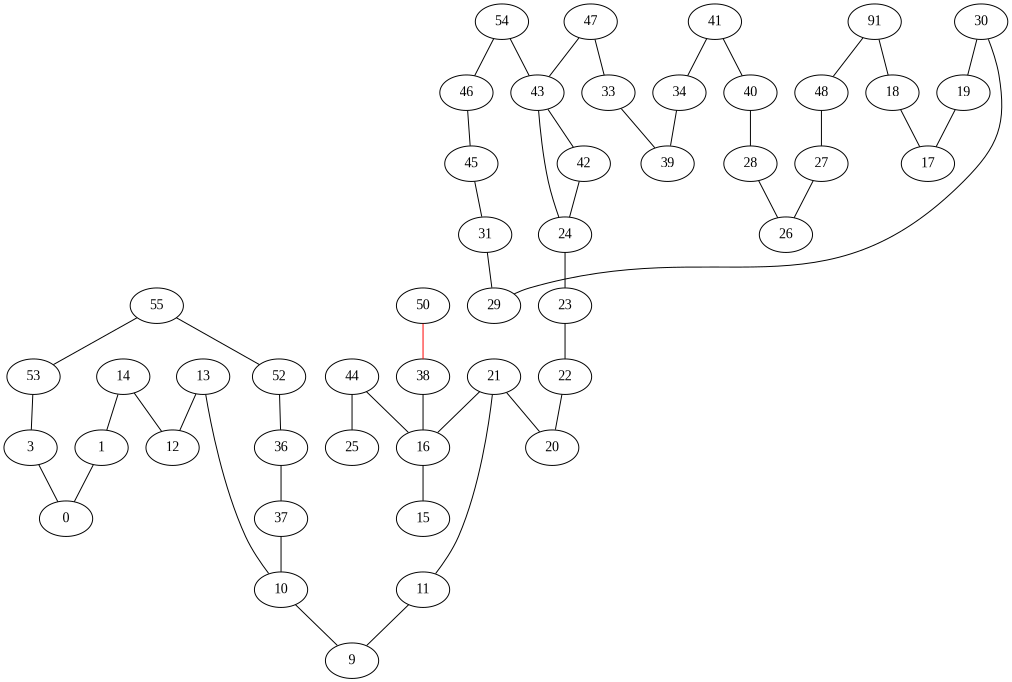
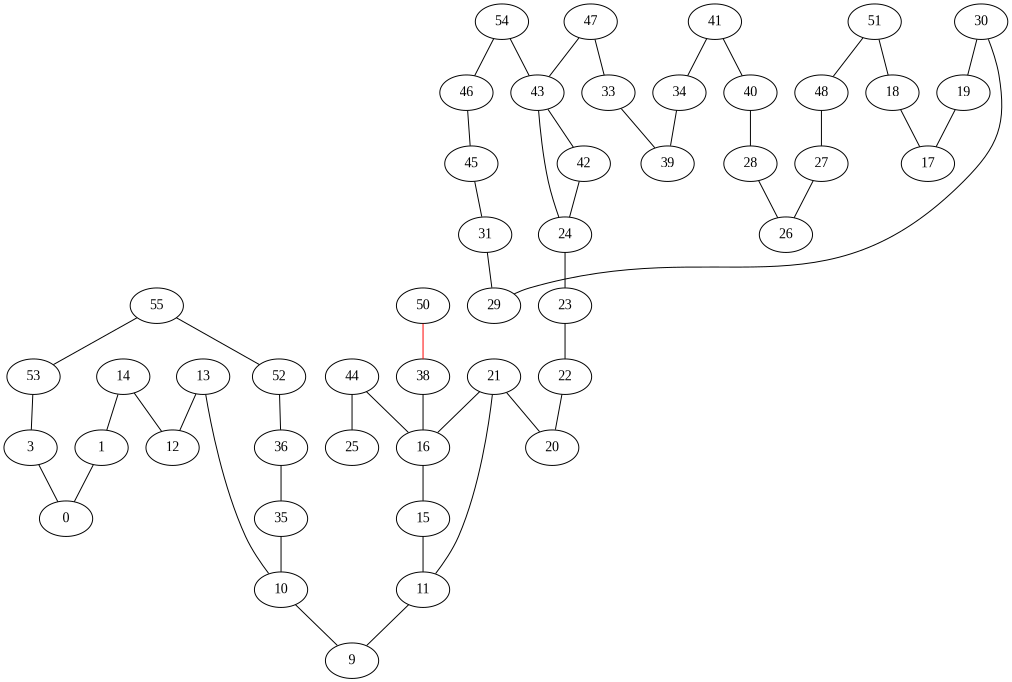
node "91": label "91" -> "51"
node "37": label "37" -> "35"
edge "15" -- "11": added
